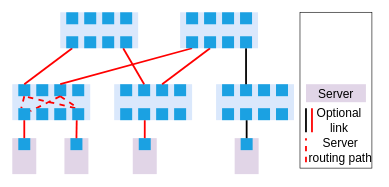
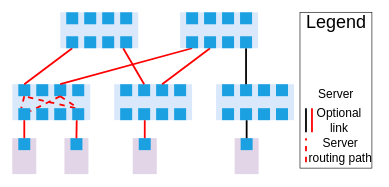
node "Legend": added
node "Server": fillcolor #e1d5e7 -> #ffffff
